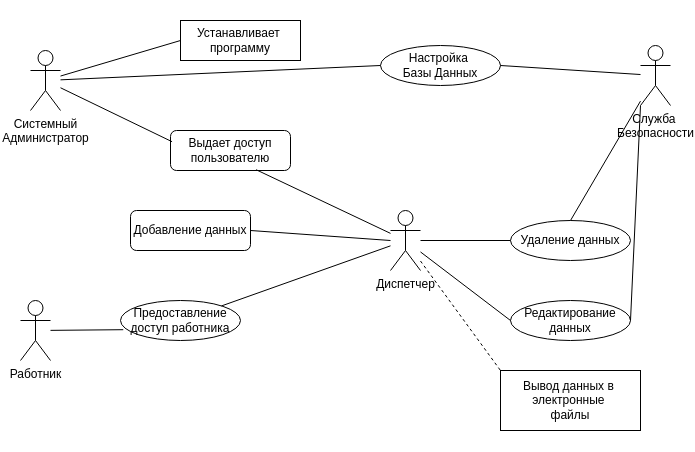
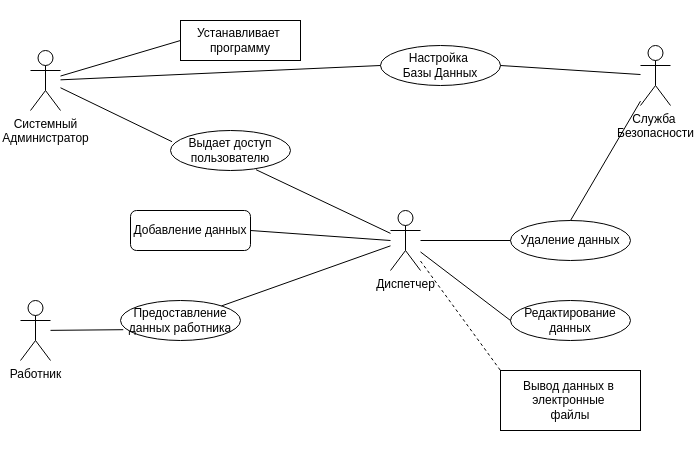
node "Выдает доступ пользователю": shape rounded rectangle -> ellipse
edge "Служба Безопасности" -- "Редактирование данных": removed
node "Предоставление доступ работника": label "Предоставление доступ работника" -> "Предоставление данных работника"
